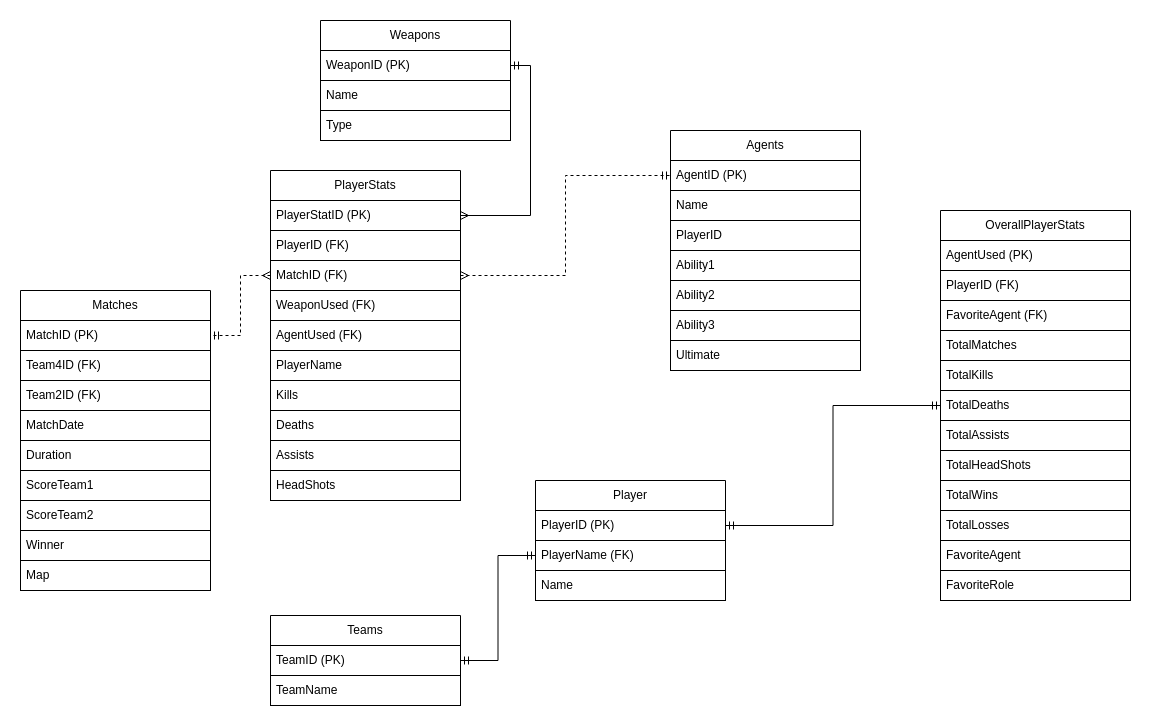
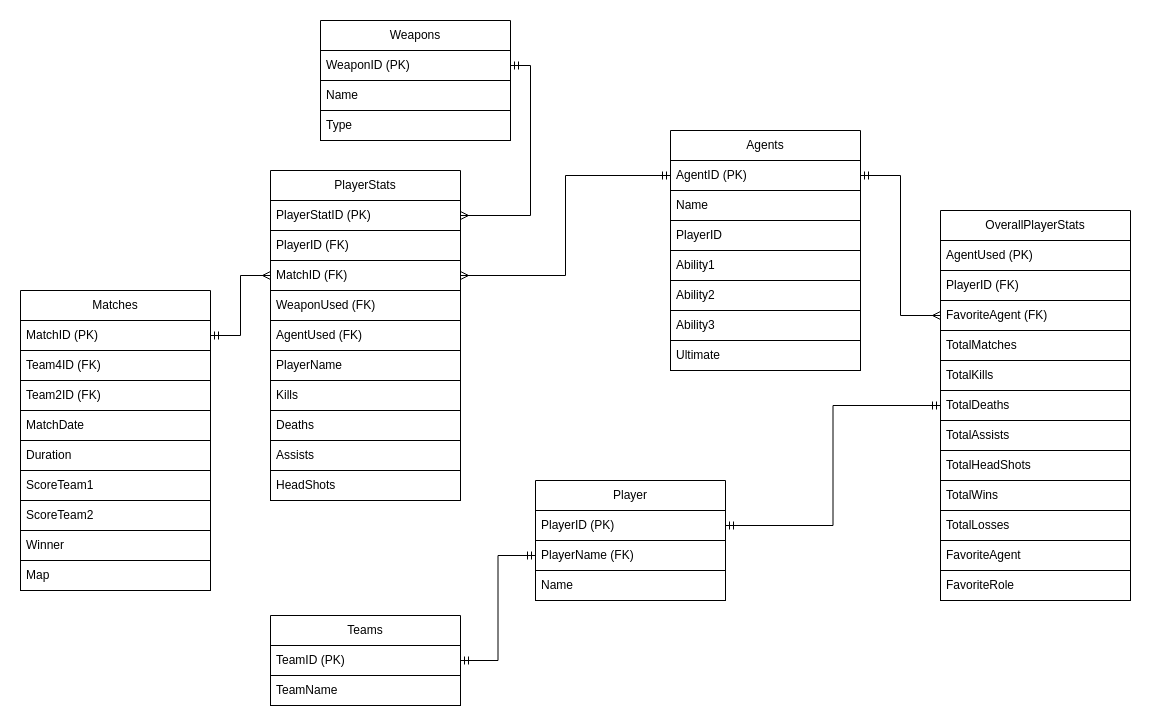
edge "AgentID (PK)" -- "MatchID (FK)": style dashed -> solid
edge "AgentID (PK)" -- "FavoriteAgent (FK)": added
edge "MatchID (FK)" -- "MatchID (PK)": style dashed -> solid
